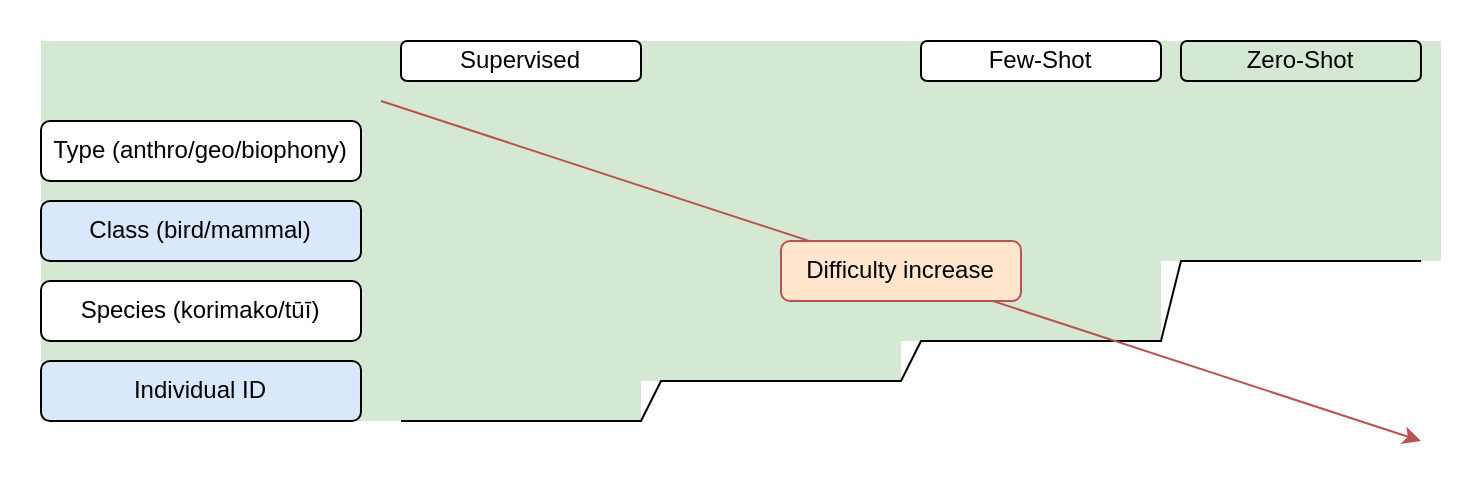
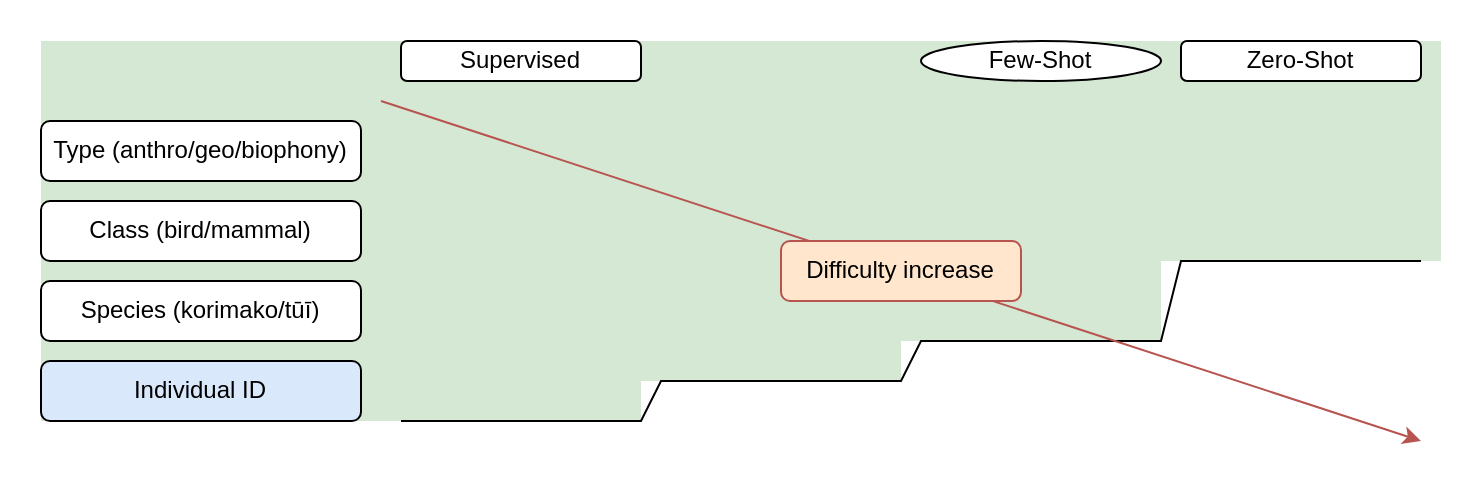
node "Few-Shot": shape rounded rectangle -> ellipse
node "Zero-Shot": fillcolor #d5e8d4 -> #ffffff
node "Class (bird/mammal)": fillcolor #dae8fc -> #ffffff
